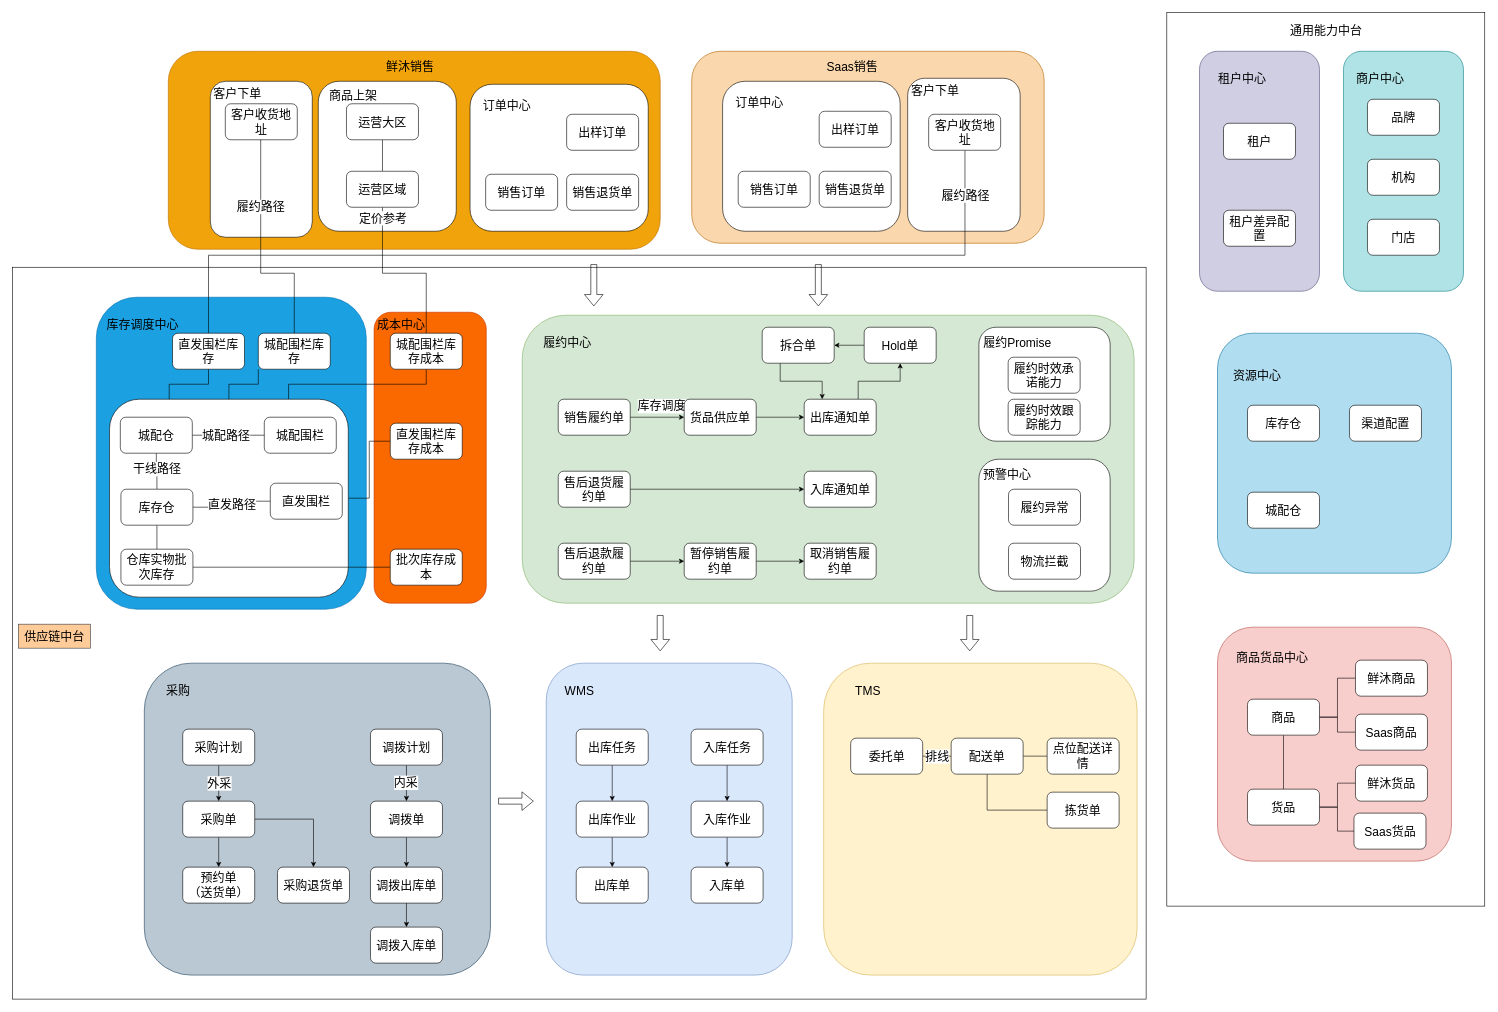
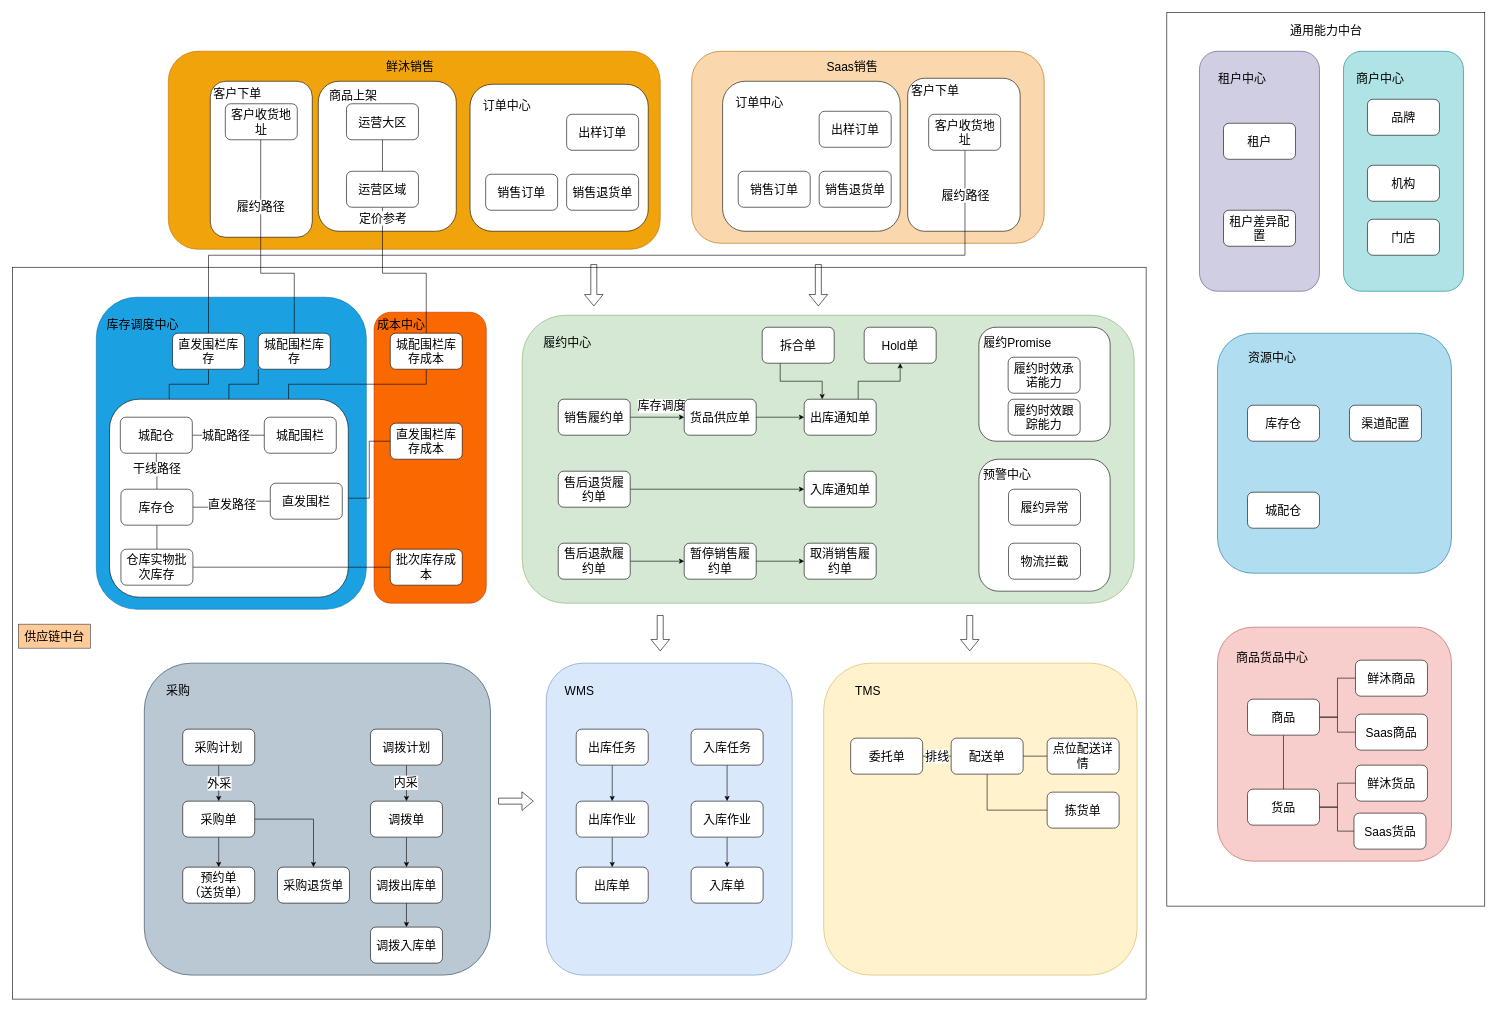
node "机构": moved (1404, 177) -> (1404, 183)
edge "Hold单" -> "拆合单": removed
node "资源中心": moved (1257, 375) -> (1272, 357)
